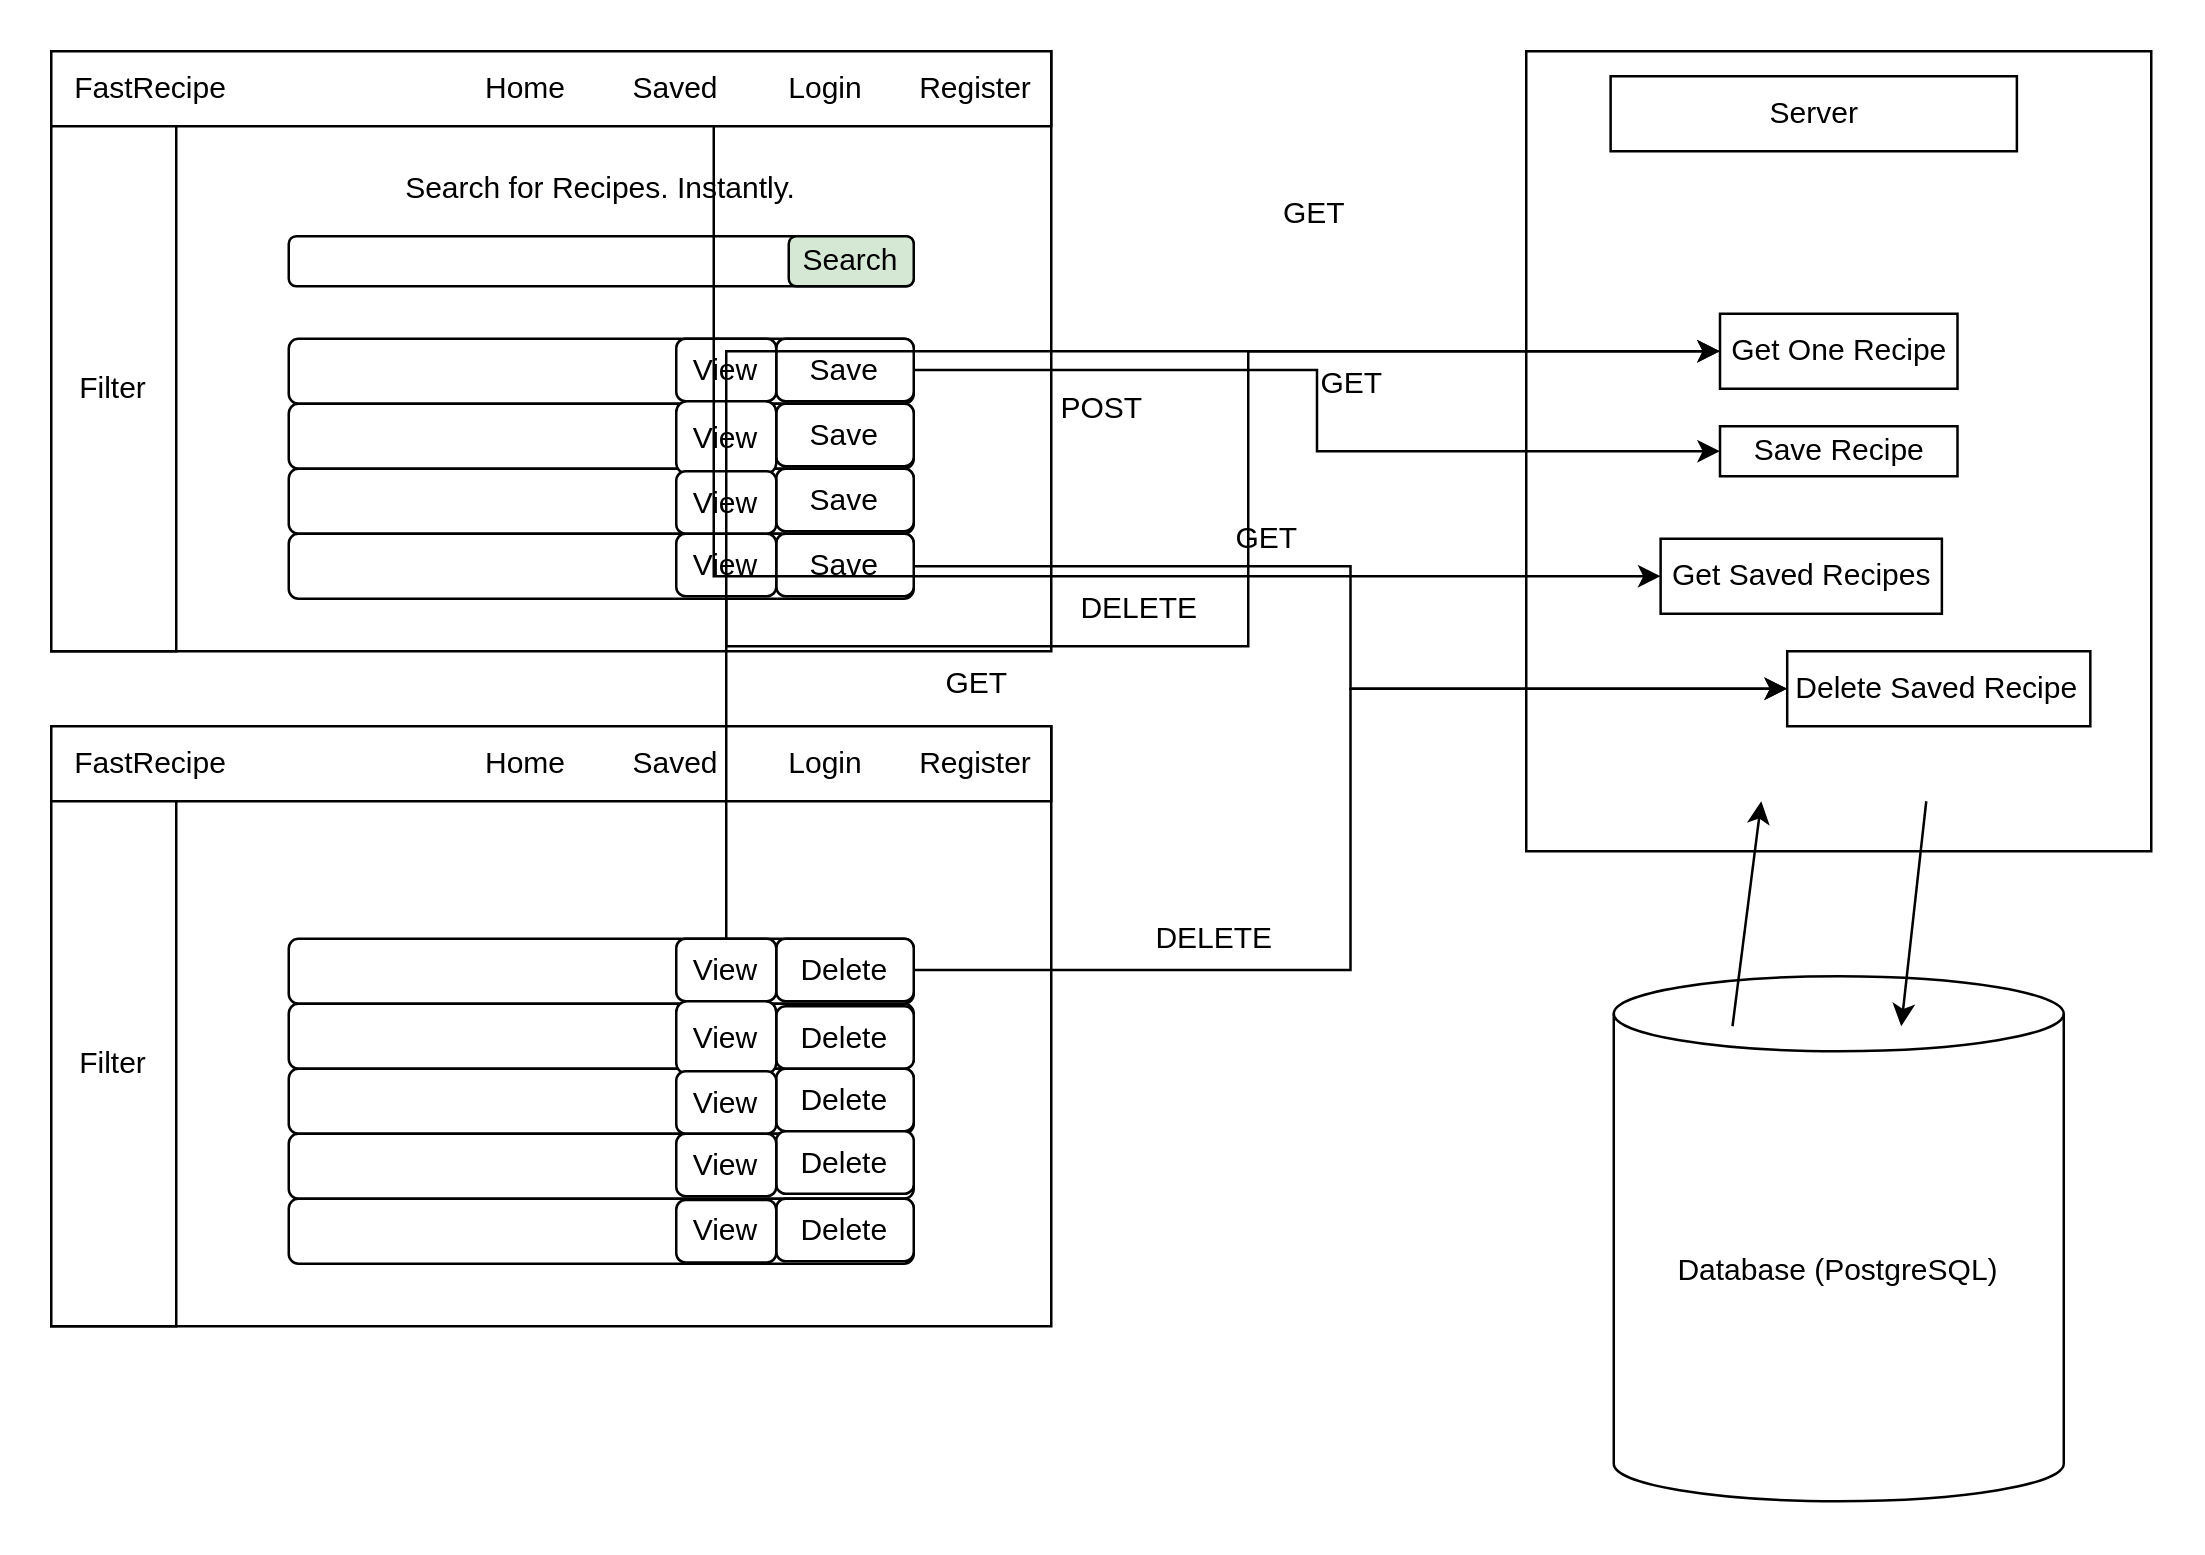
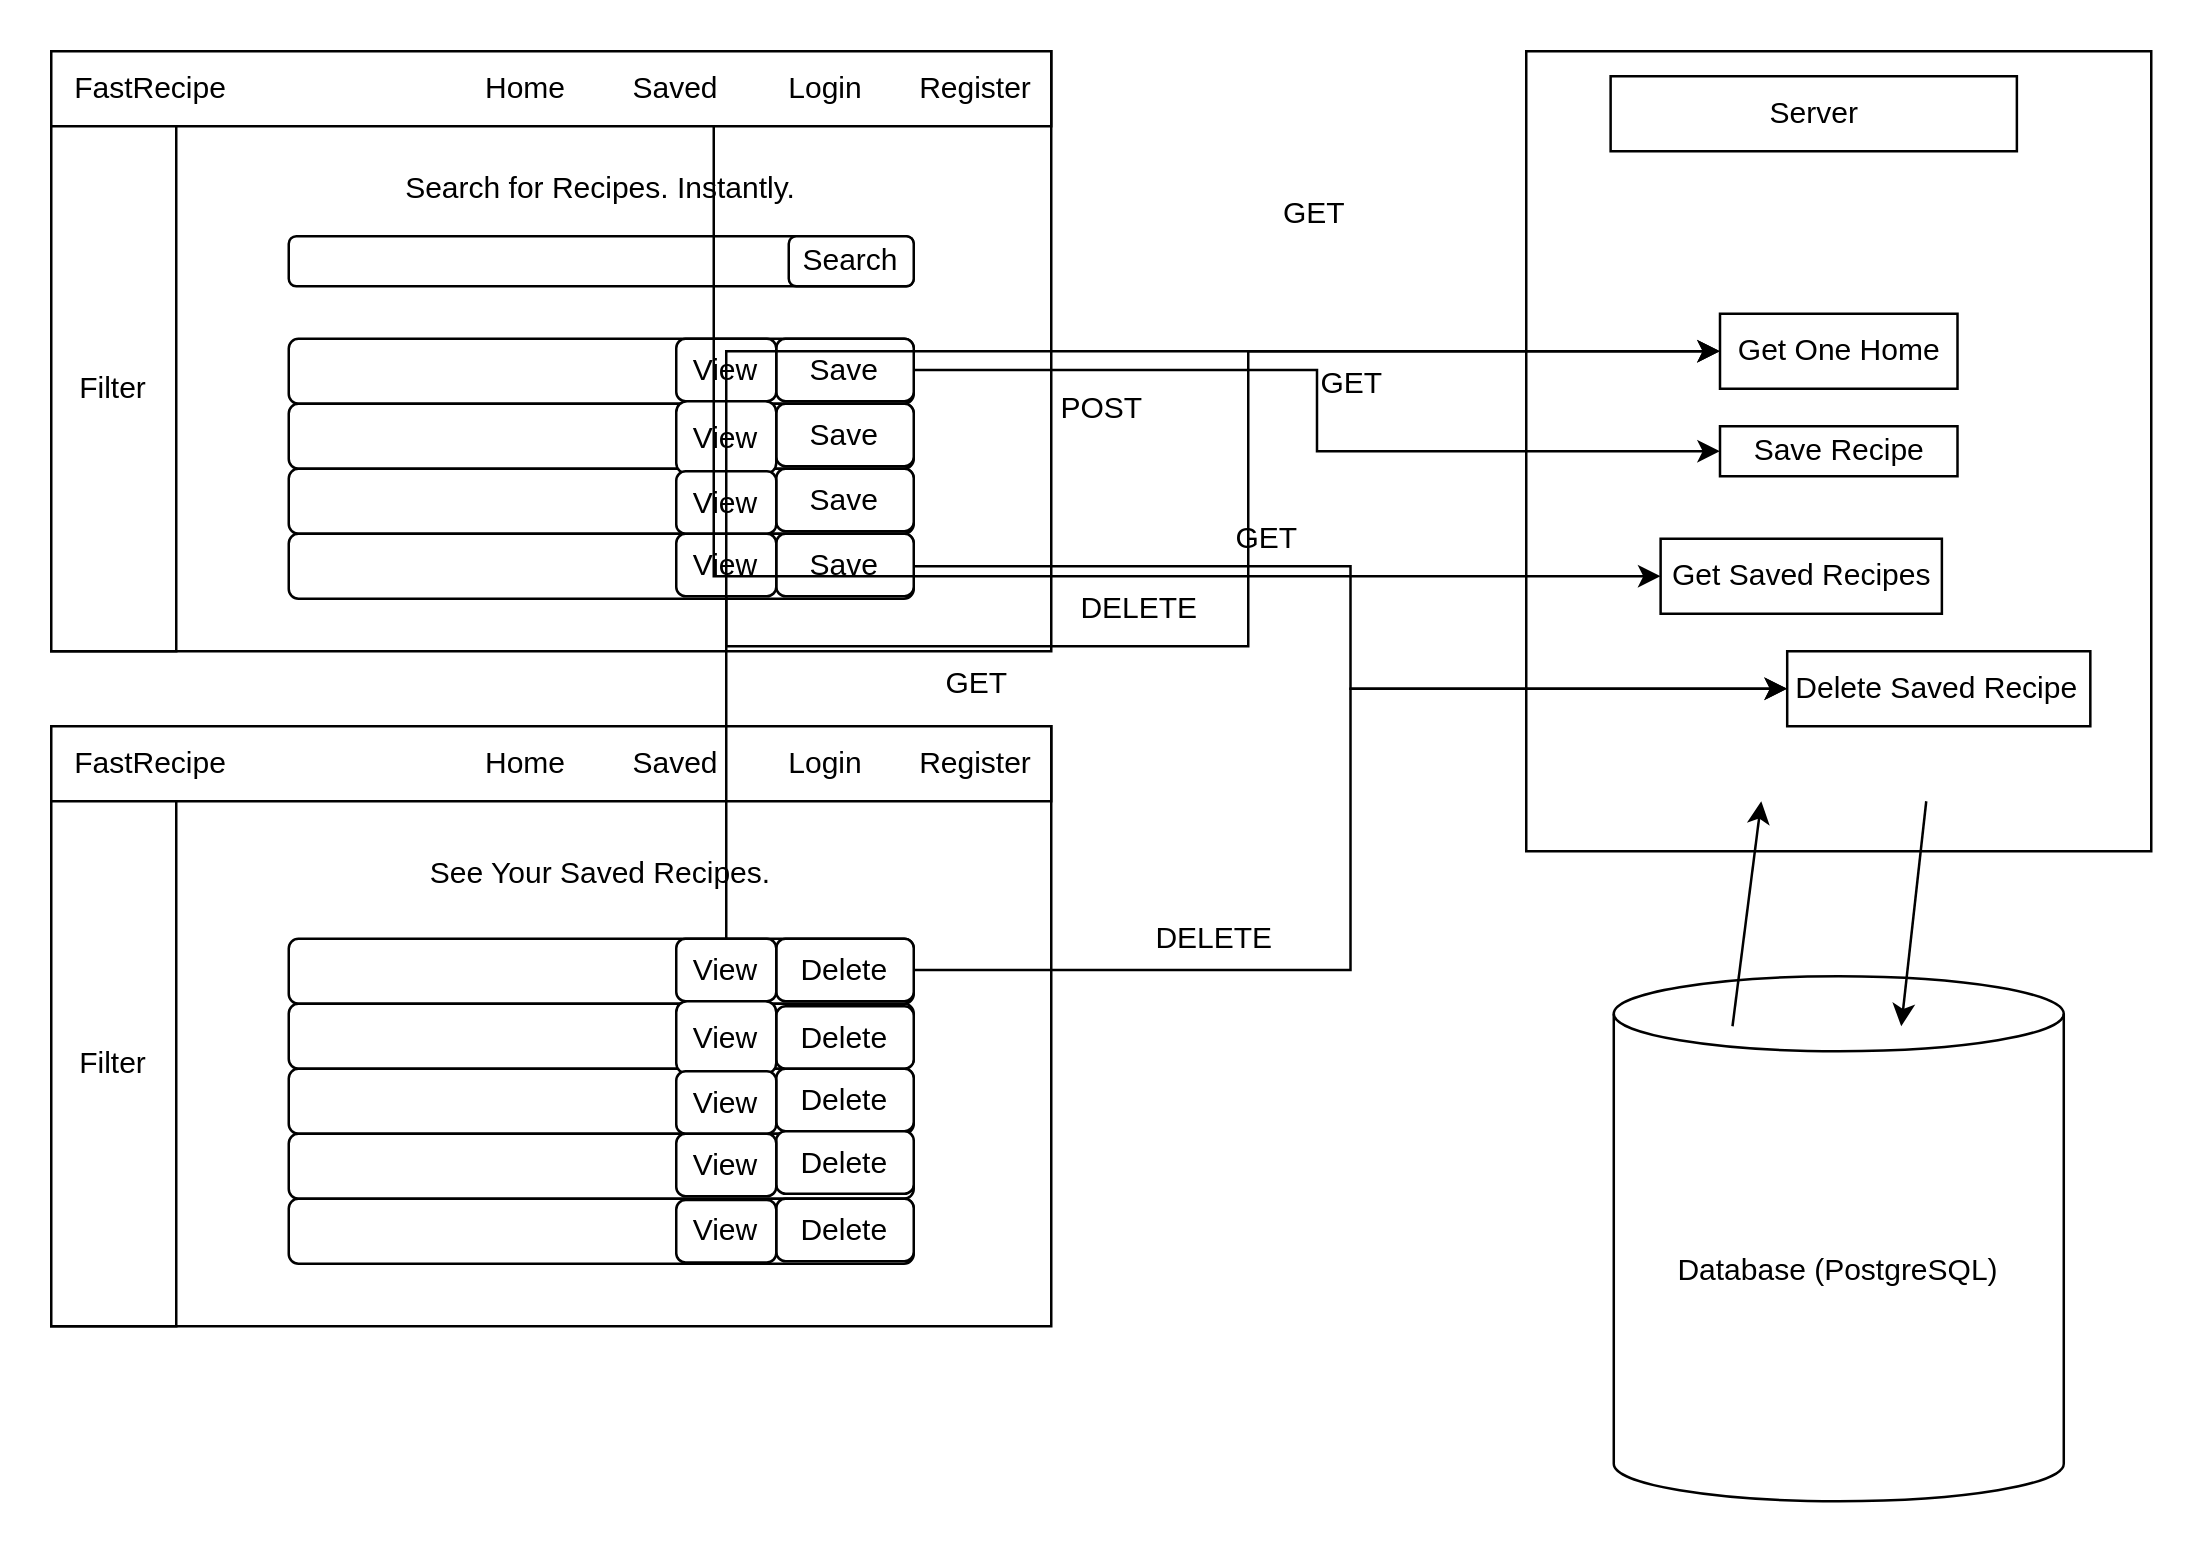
node "Search": fillcolor #d5e8d4 -> #ffffff
node "Get One Recipe": label "Get One Recipe" -> "Get One Home"
node "See Your Saved Recipes.": added
